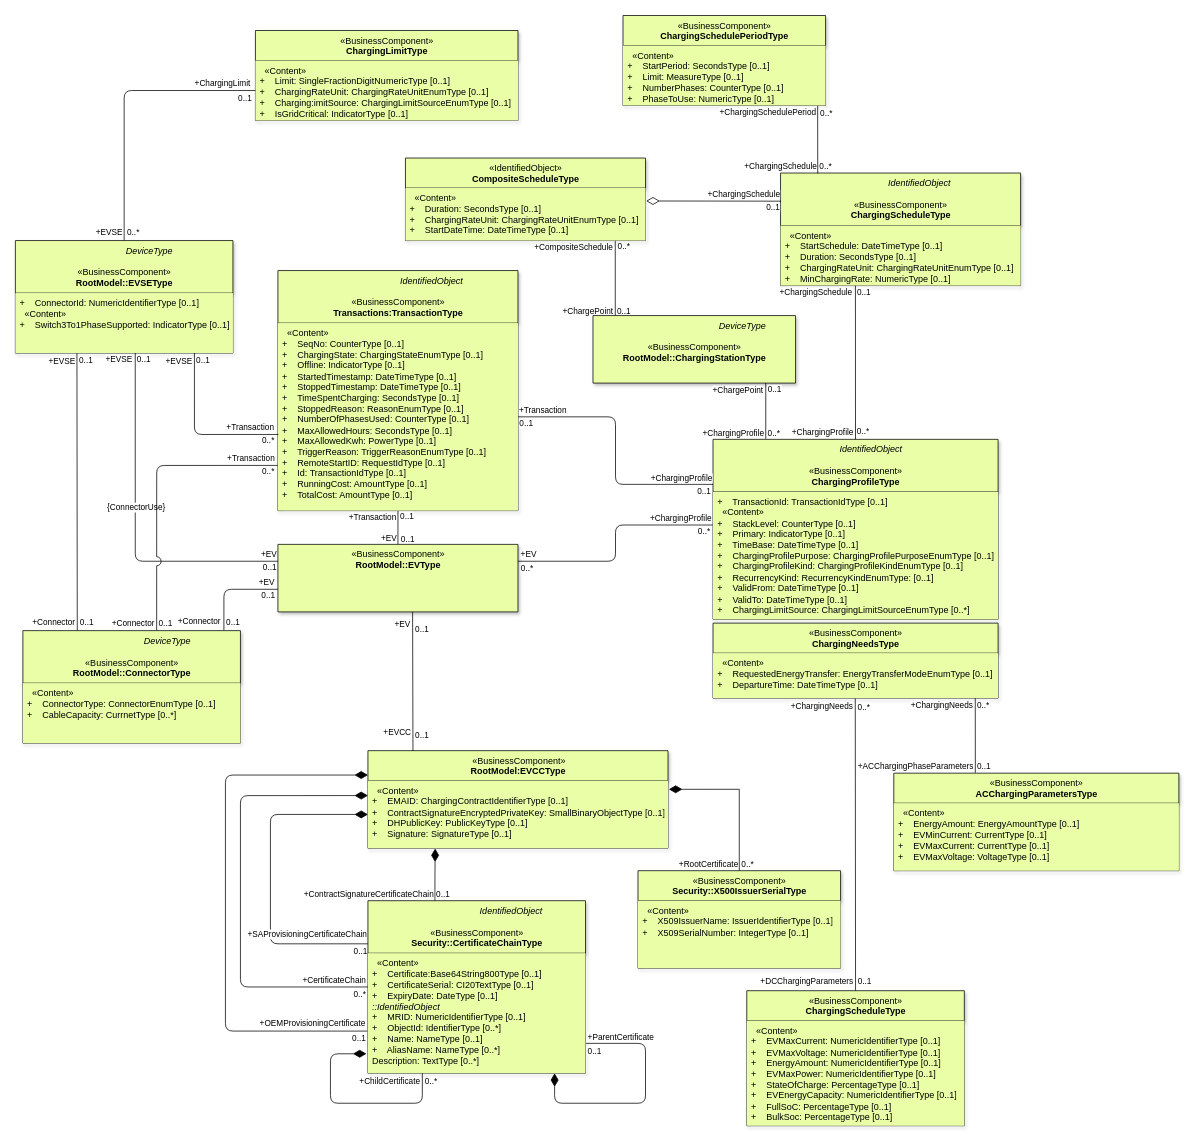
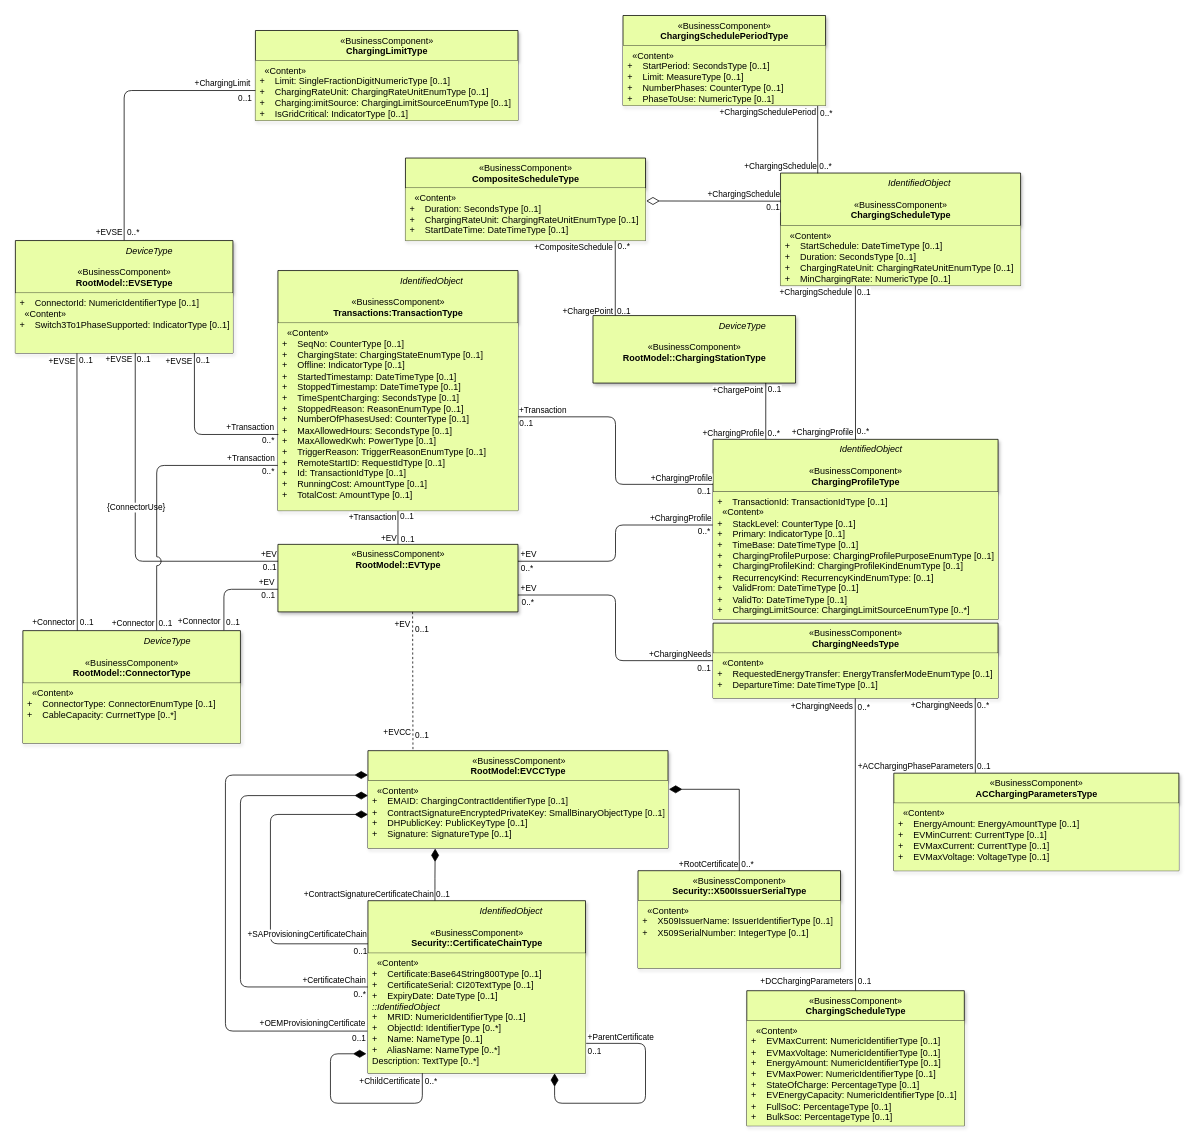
node "«IdentifiedObject»CompositeScheduleType": label "«IdentifiedObject»CompositeScheduleType" -> "«BusinessComponent»CompositeScheduleType"
edge "«BusinessComponent» RootModel::EVType" -- "«BusinessComponent» ChargingNeedsType": added, labels "+EV", "0..*", "0..1", "+ChargingNeeds"
edge "«BusinessComponent» RootModel::EVType" -- "«BusinessComponent» RootModel:EVCCType": style solid -> dashed
